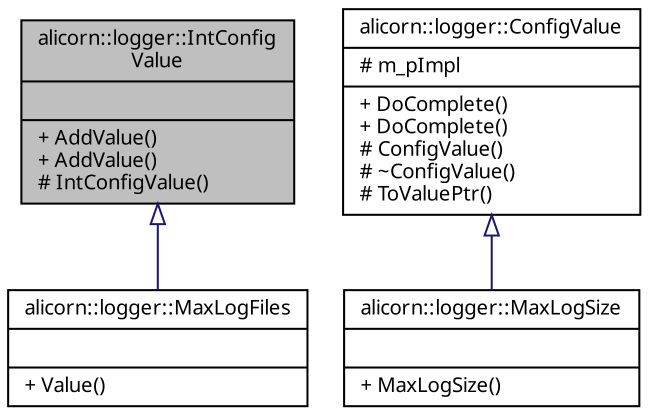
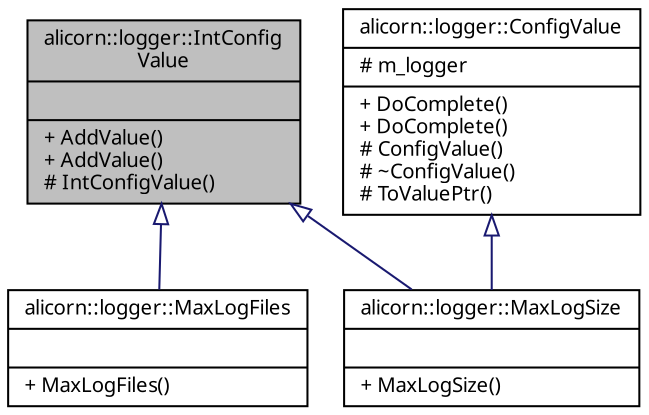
node "alicorn::logger::ConfigValue": text "# m_pImpl" -> "# m_logger"
edge "alicorn::logger::MaxLogSize" -> "alicorn::logger::IntConfig": added
node "alicorn::logger::MaxLogFiles": text "+ Value()" -> "+ MaxLogFiles()"
